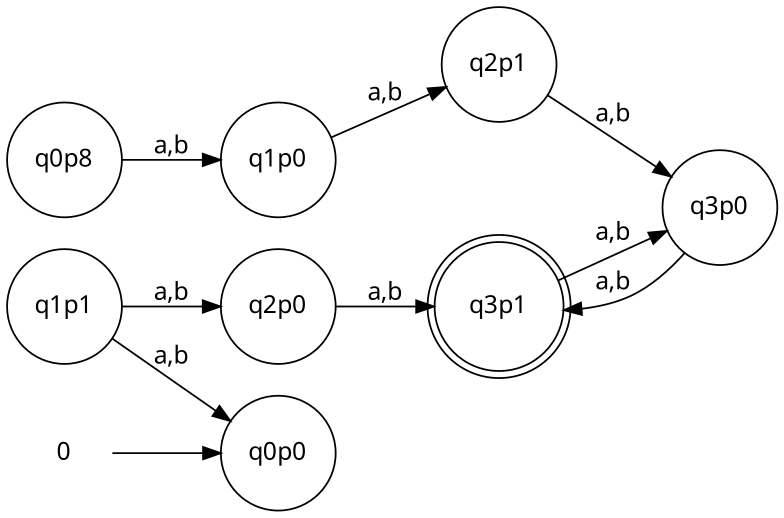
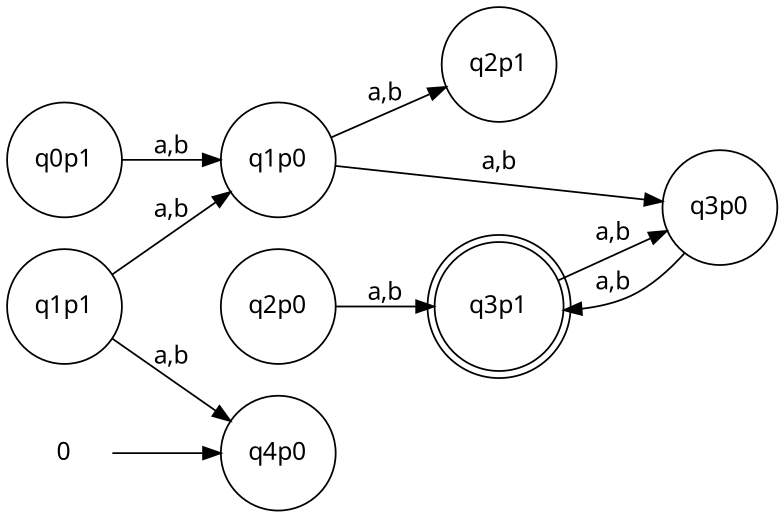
edge "q2p1" -> "q3p0": now "q1p0" -> "q3p0"
node "q0p8": label "q0p8" -> "q0p1"
edge "q1p1" -> "q2p0": now "q1p1" -> "q1p0"
node "q0p0": label "q0p0" -> "q4p0"
